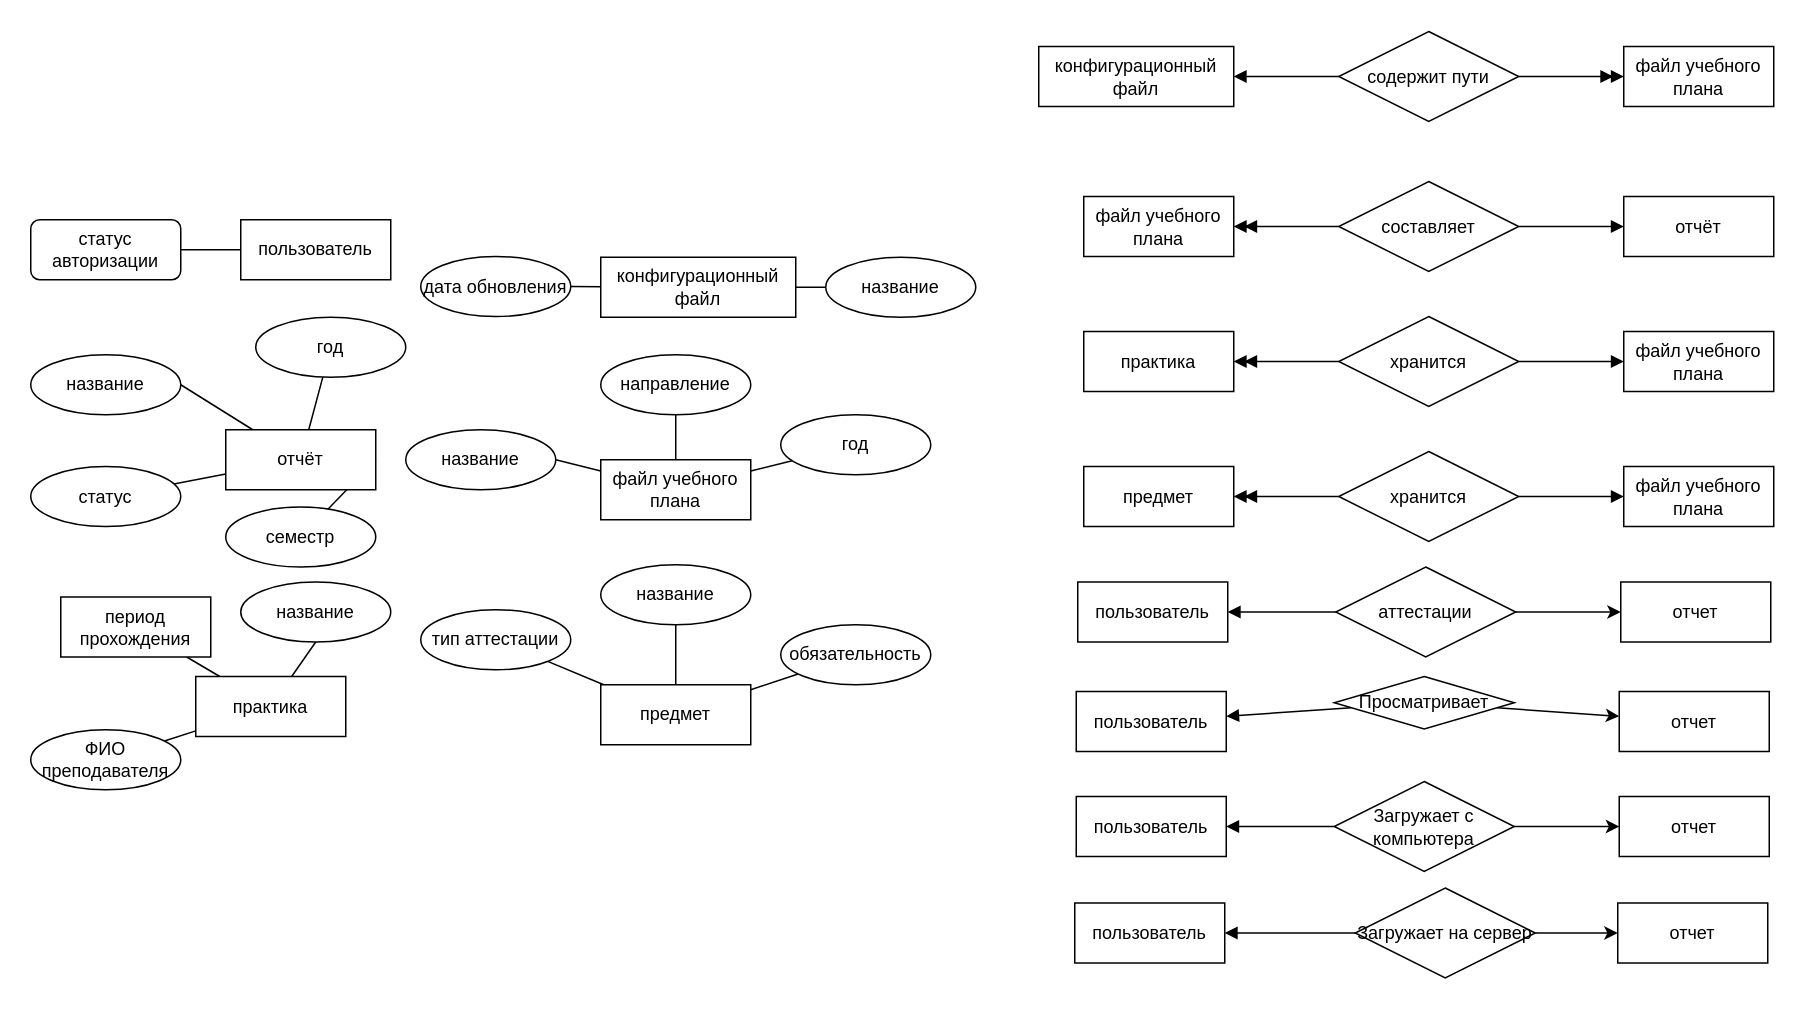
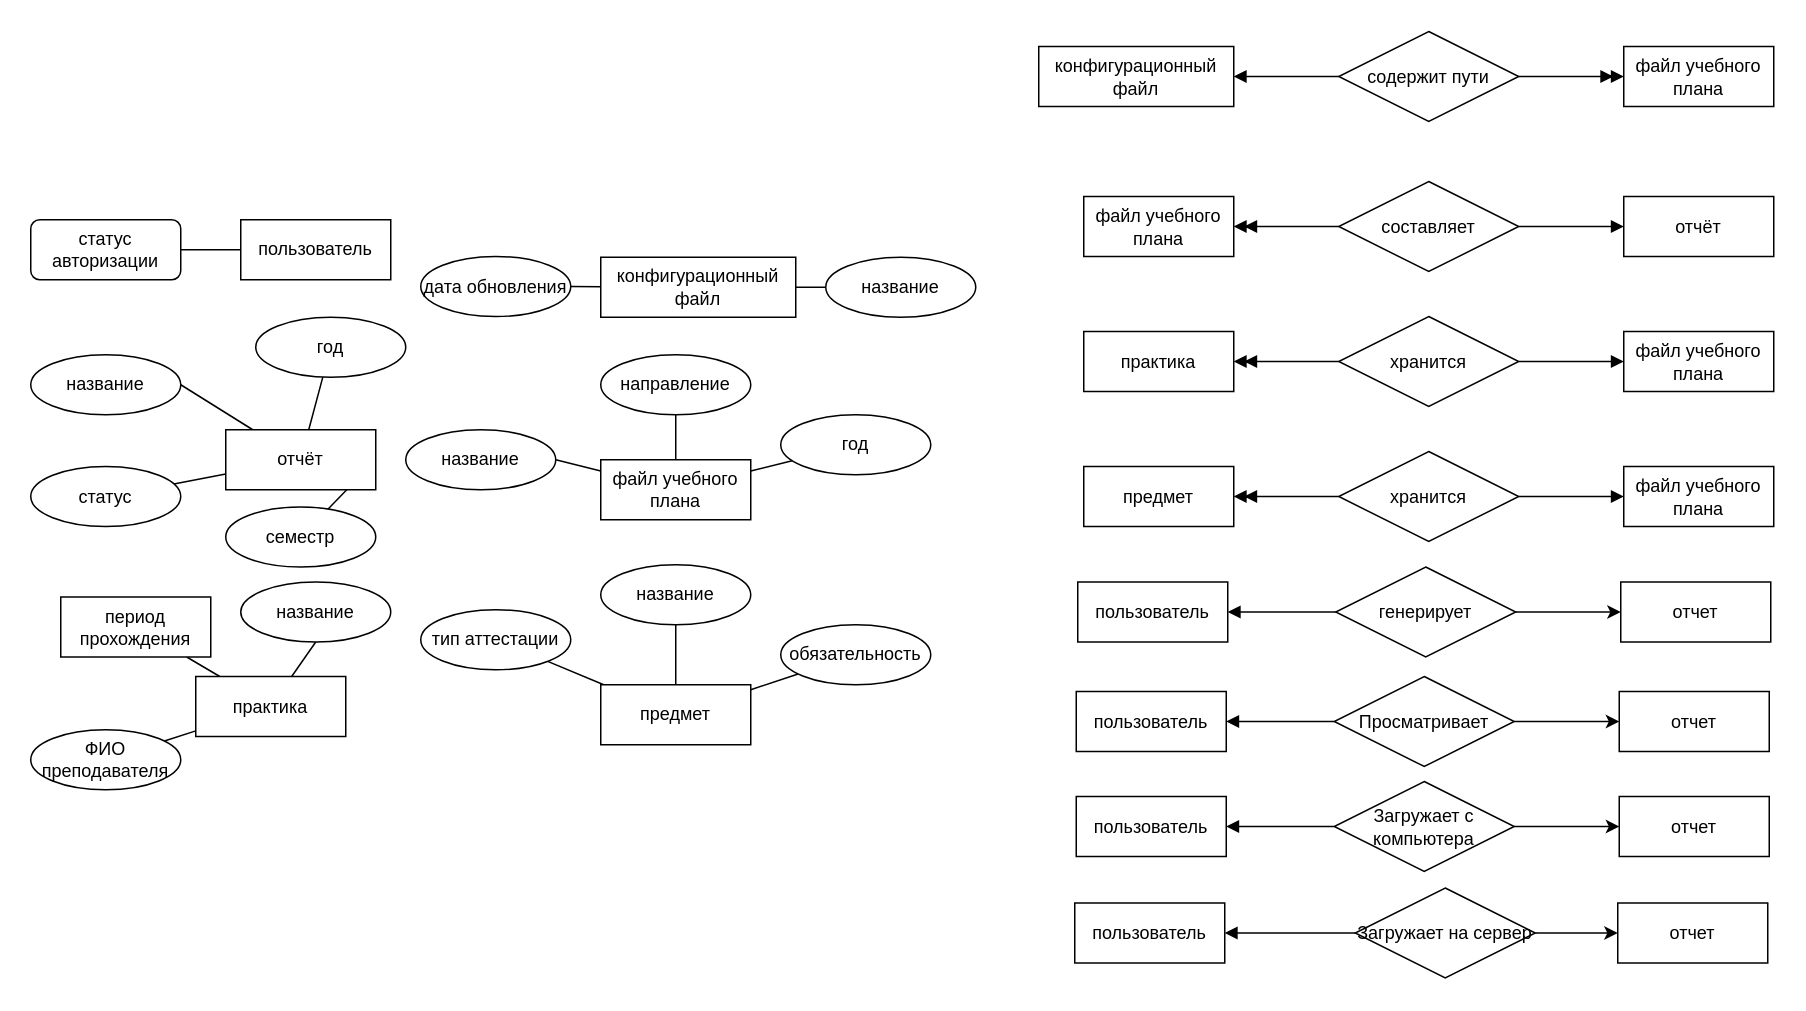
node "аттестации": label "аттестации" -> "генерирует"
node "Просматривает": size 180x53 -> 180x90
